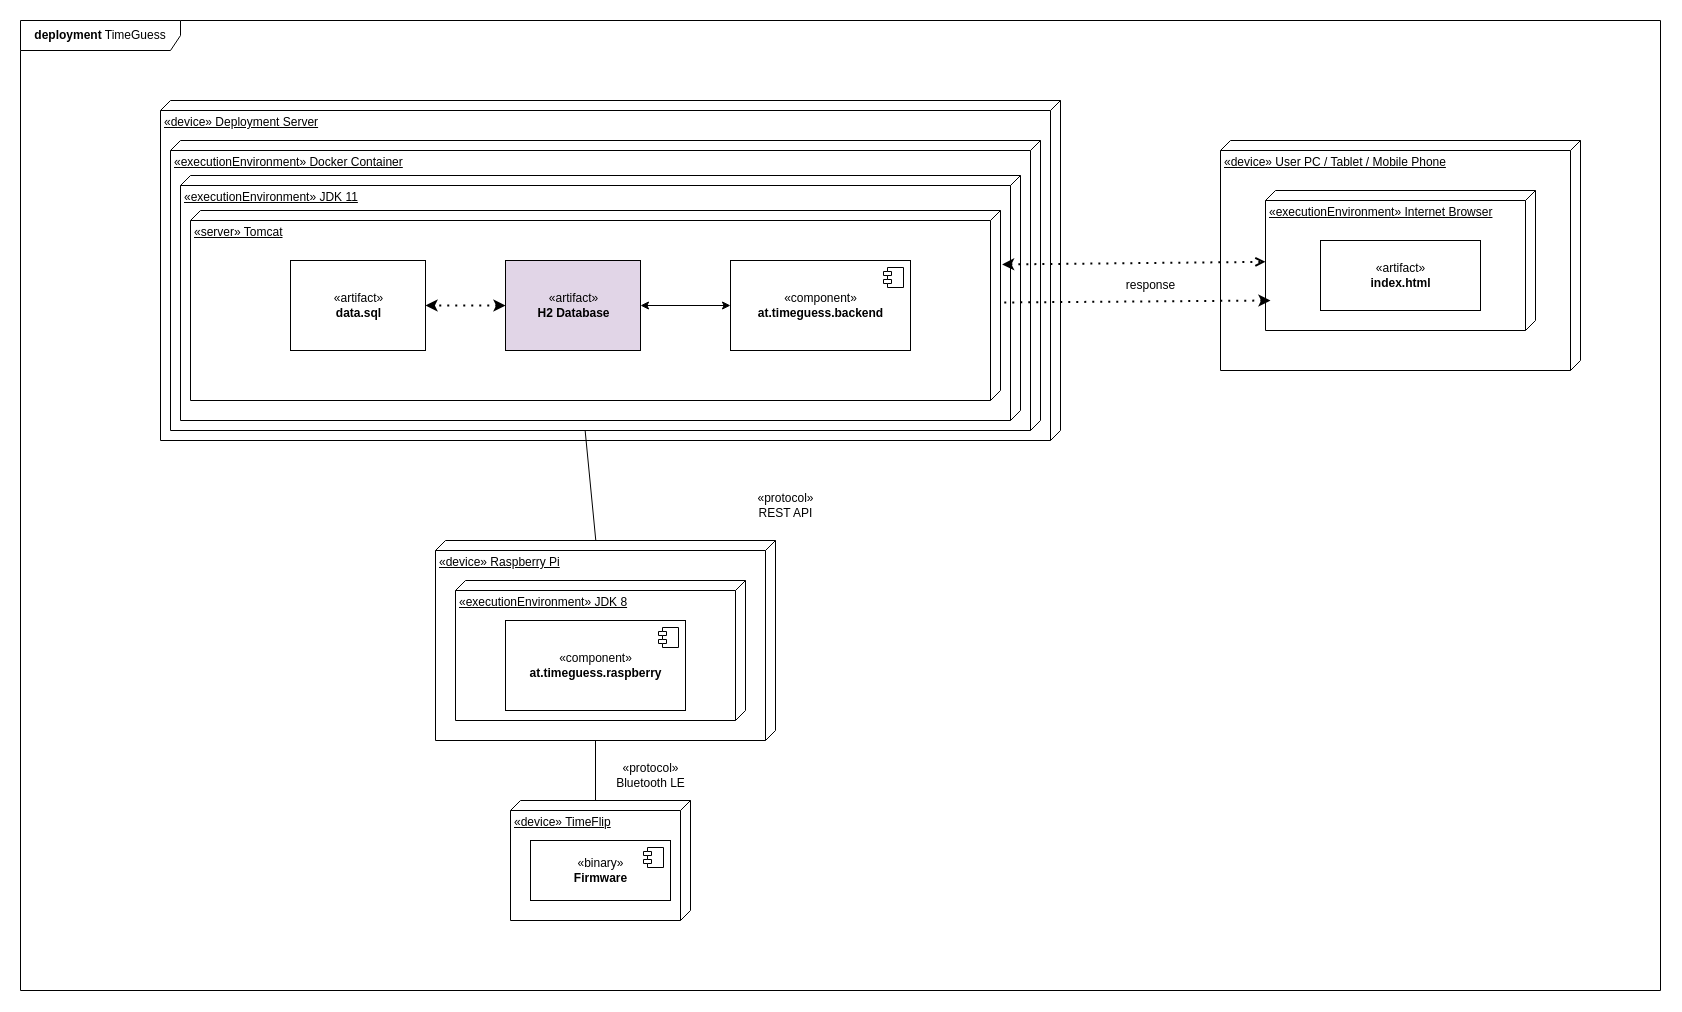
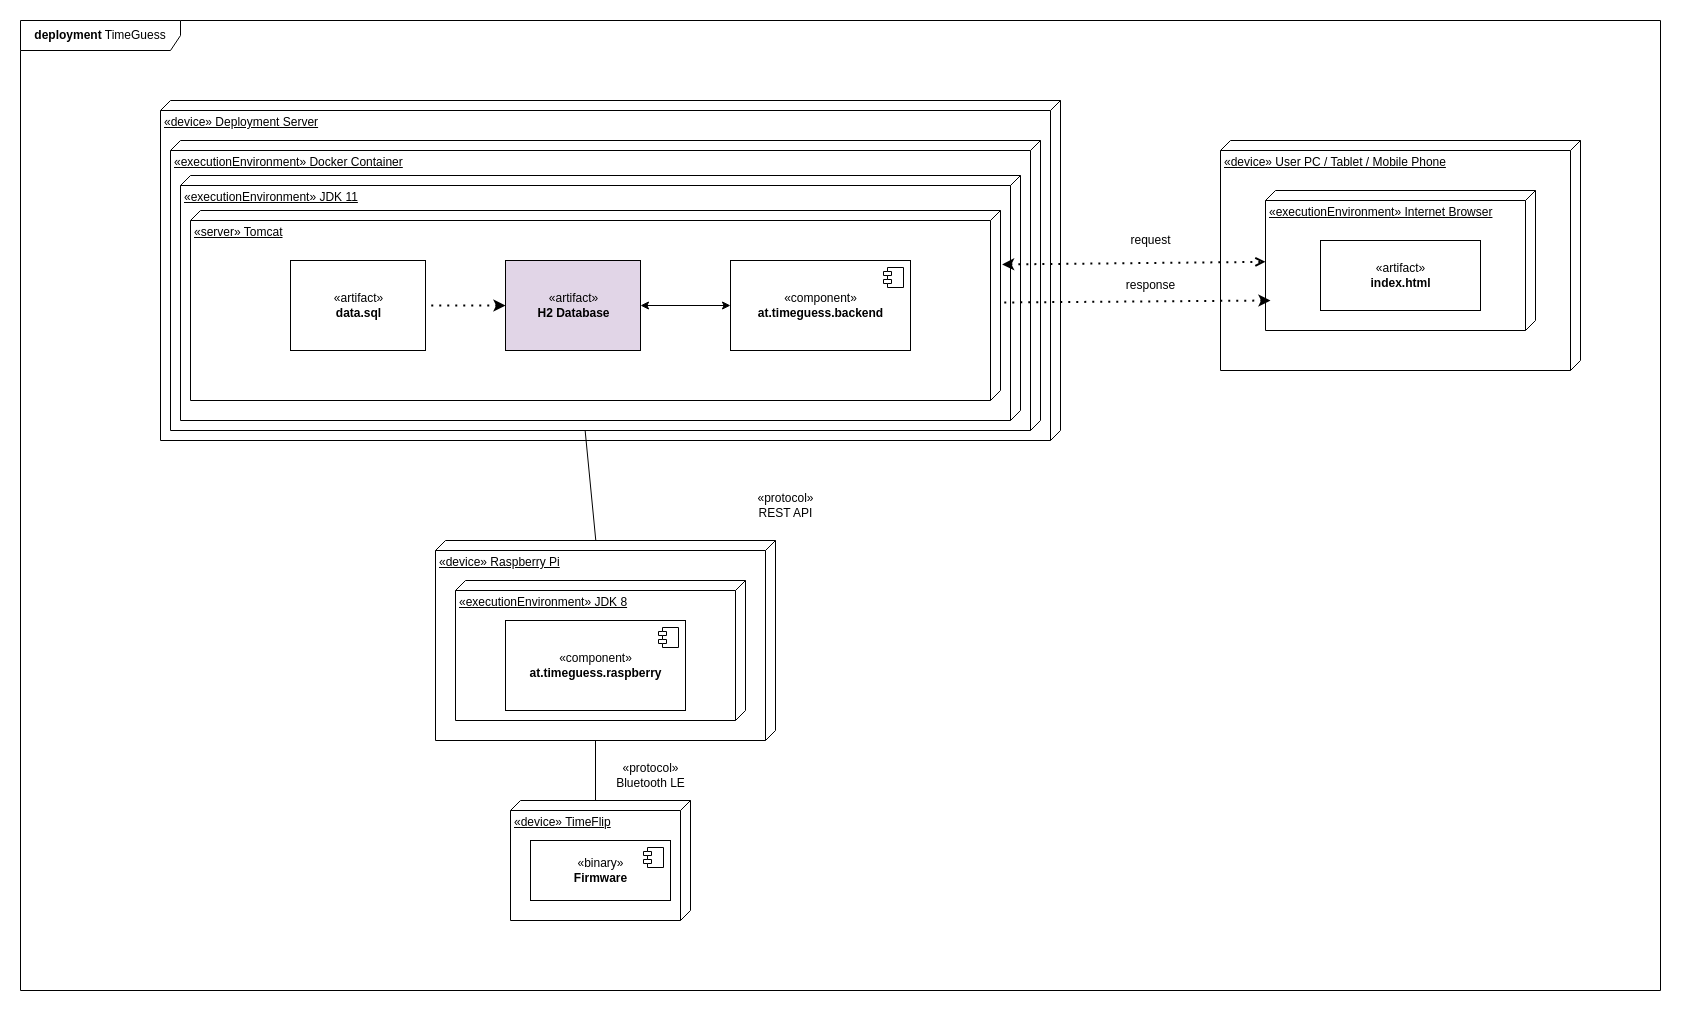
node "request": added
edge "«artifact» data.sql" -- "«artifact» H2 Database": arrowhead classic -> none
